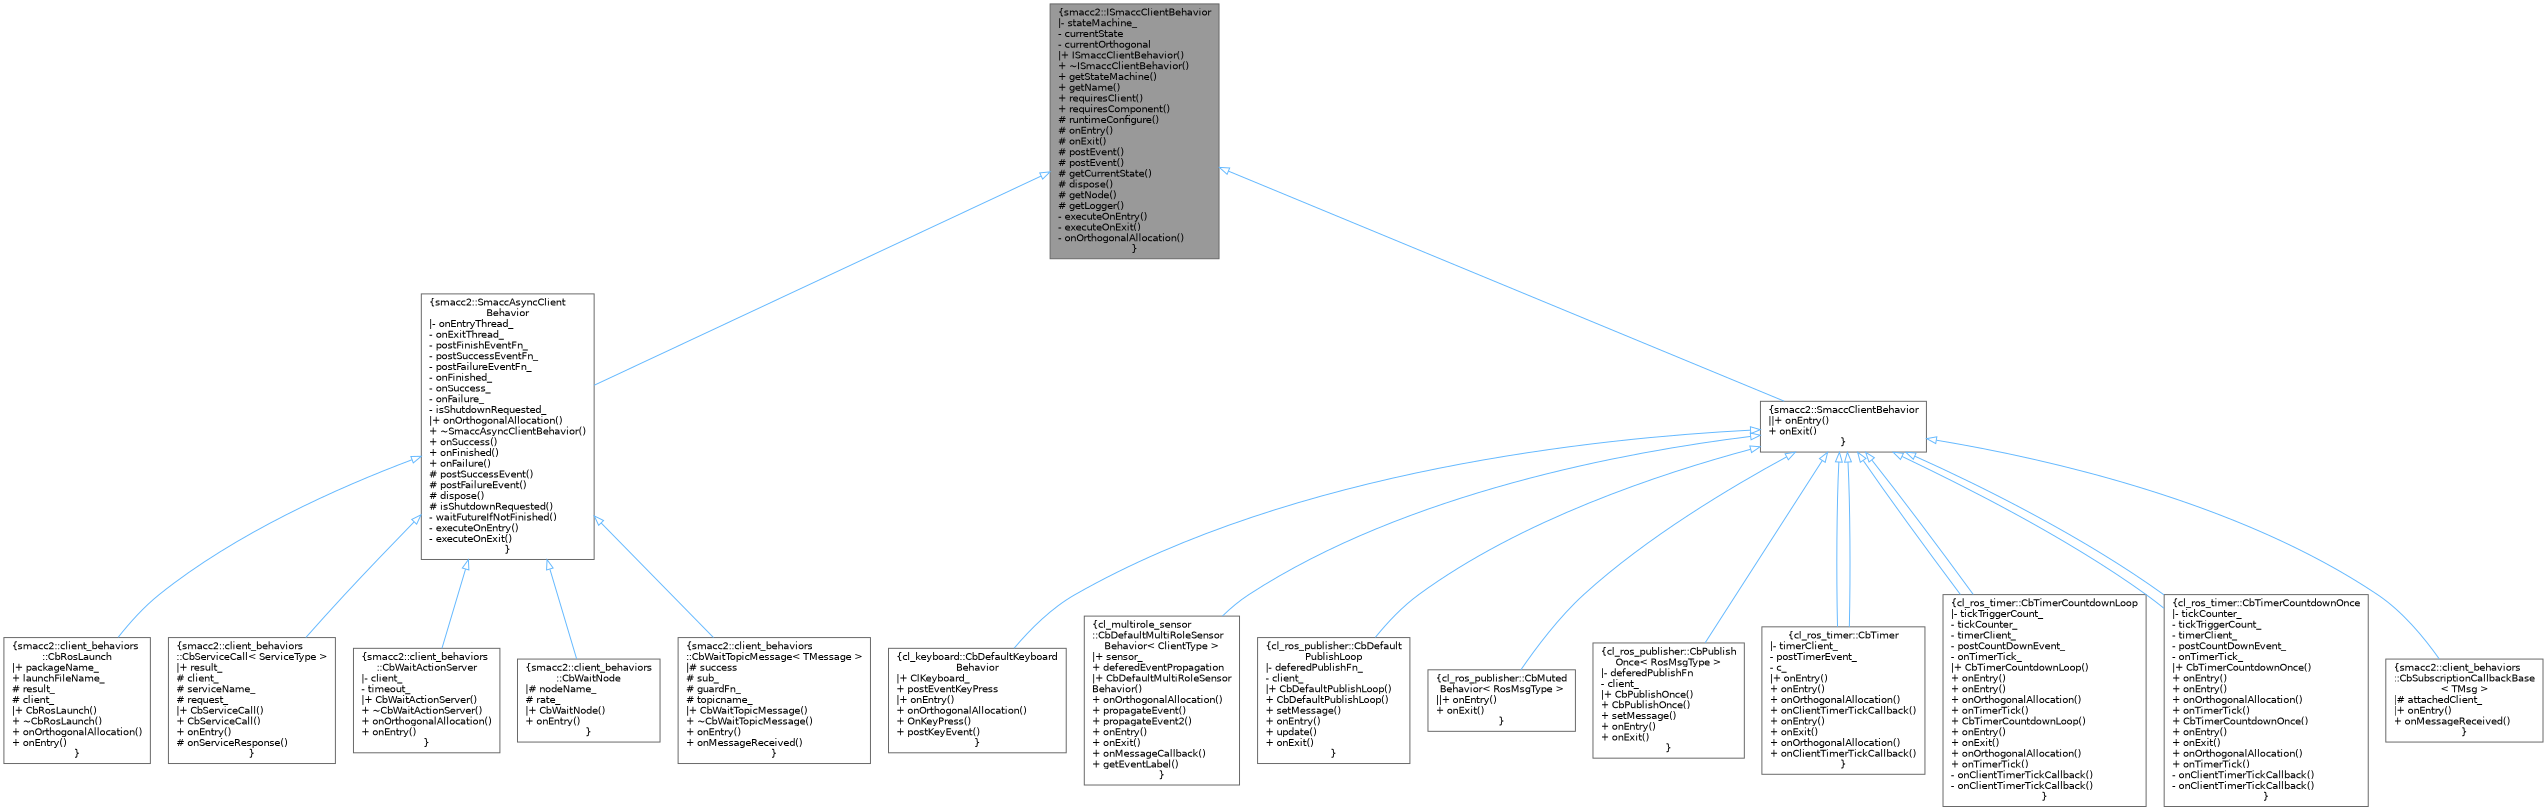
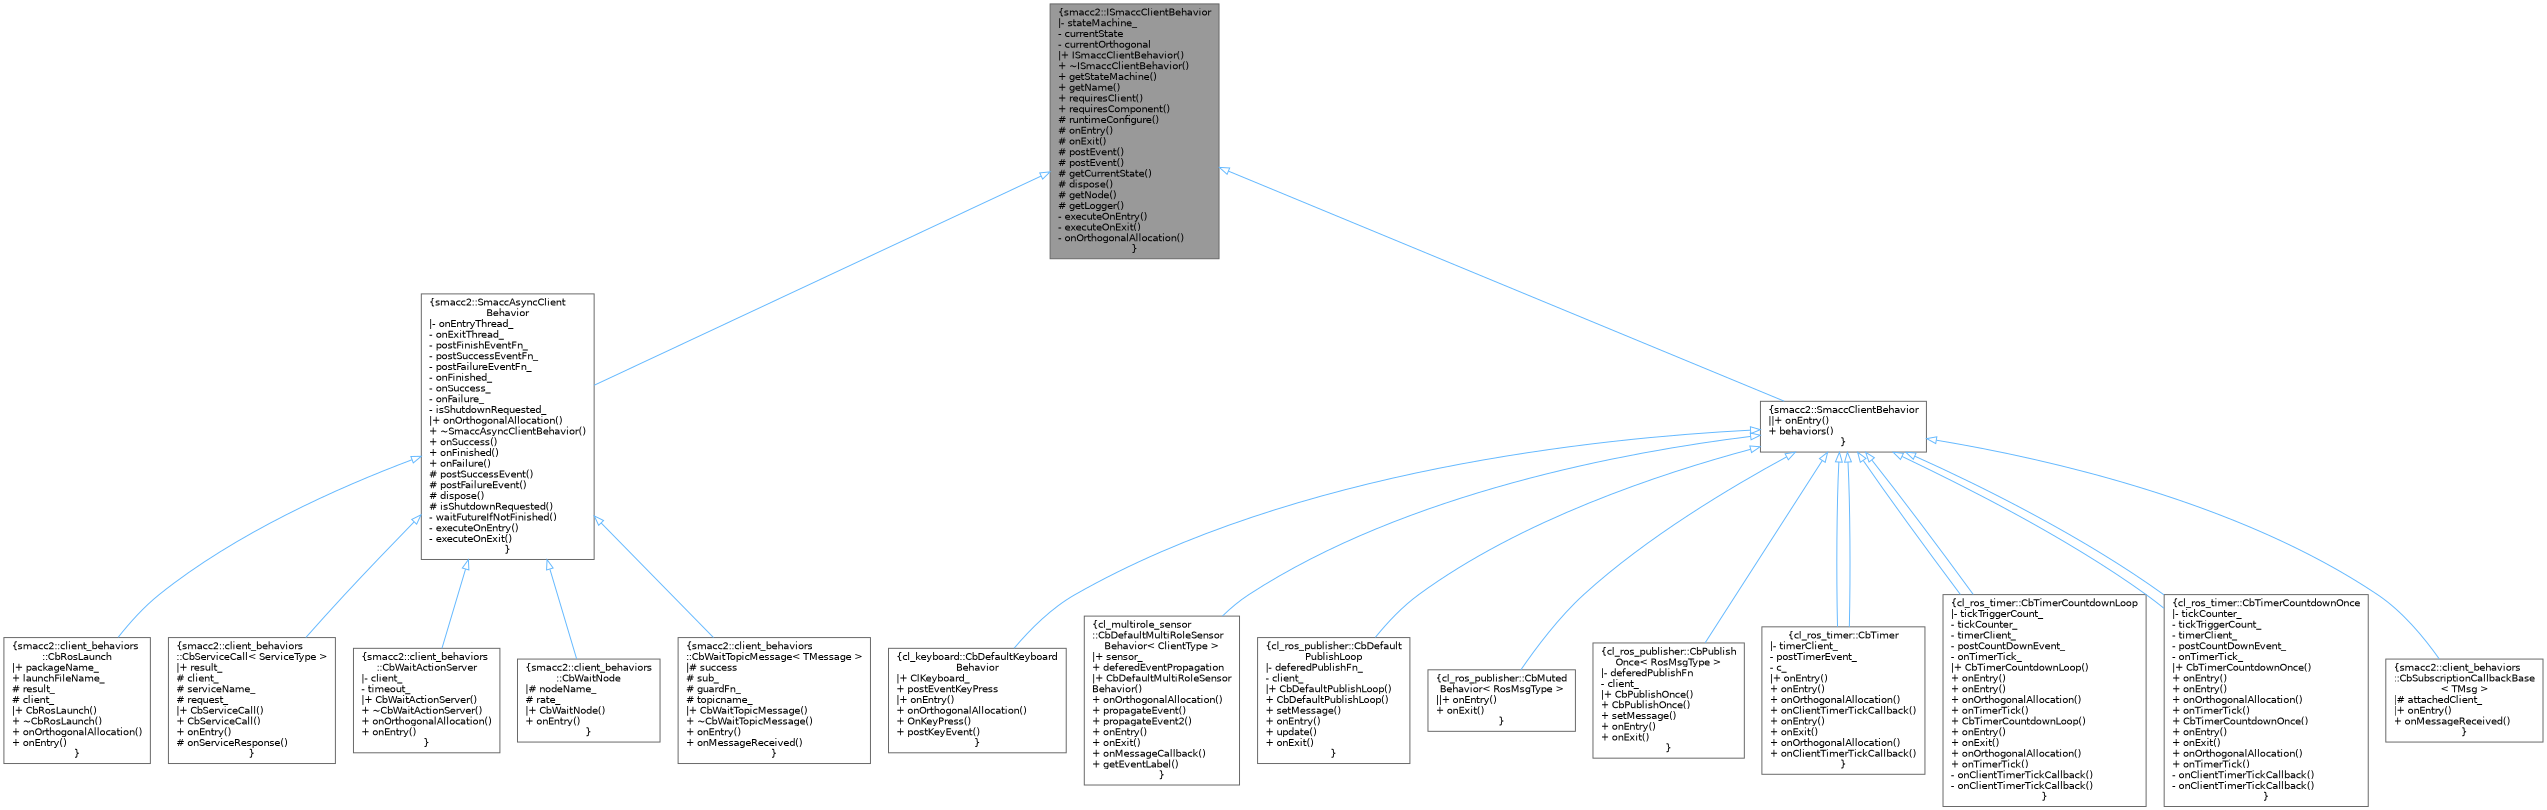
node "{smacc2::SmaccClientBehavior ||+ onEntry() + onExit() }": label "{smacc2::SmaccClientBehavior ||+ onEntry() + onExit() }" -> "{smacc2::SmaccClientBehavior ||+ onEntry() + behaviors() }"
